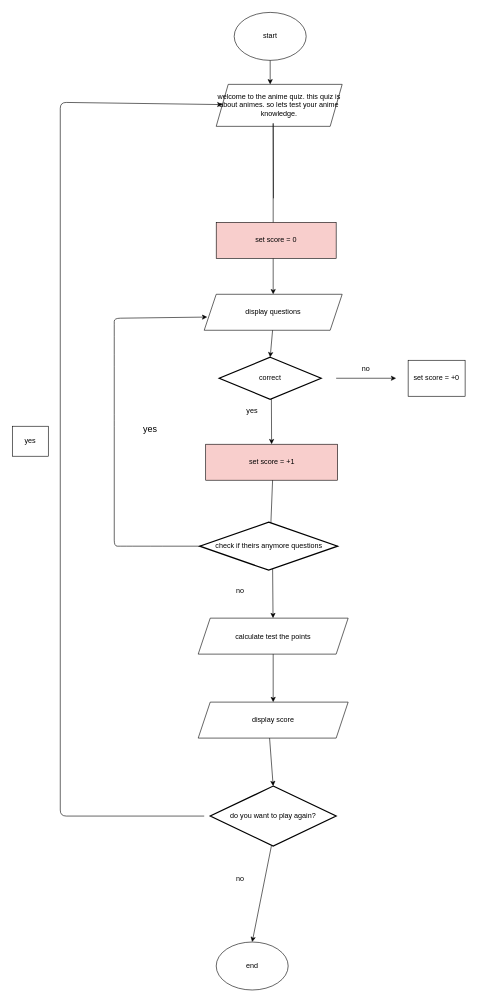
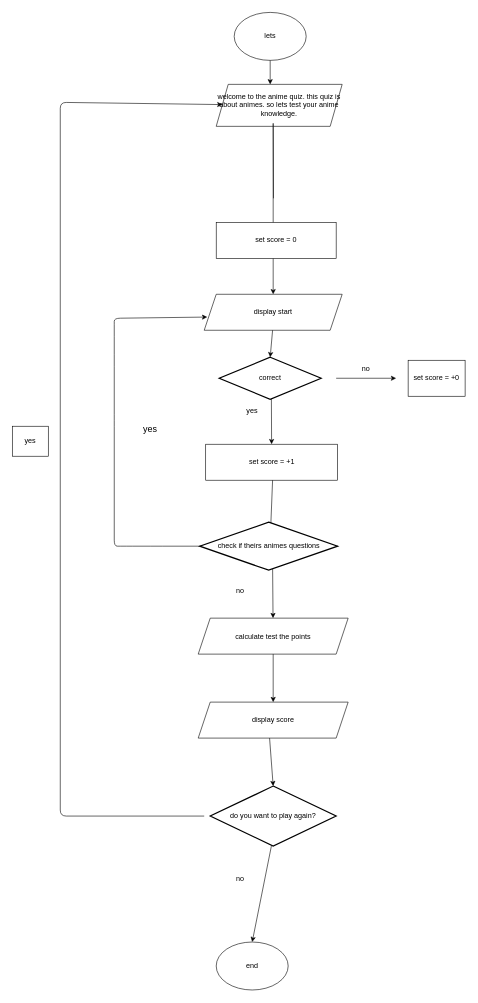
node "start": label "start" -> "lets"
node "set score = 0": fillcolor #f8cecc -> #ffffff
node "display questions": label "display questions" -> "display start"
node "set score = +1": fillcolor #f8cecc -> #ffffff
node "check if theirs anymore questions": label "check if theirs anymore questions" -> "check if theirs animes questions"
